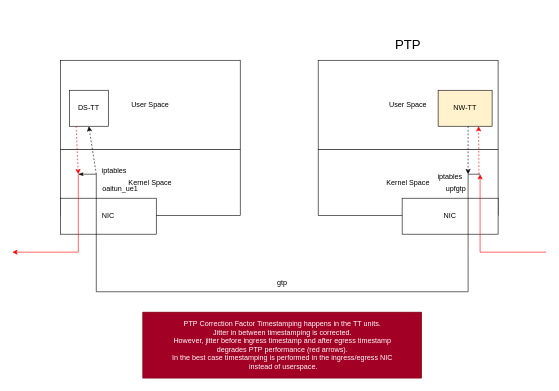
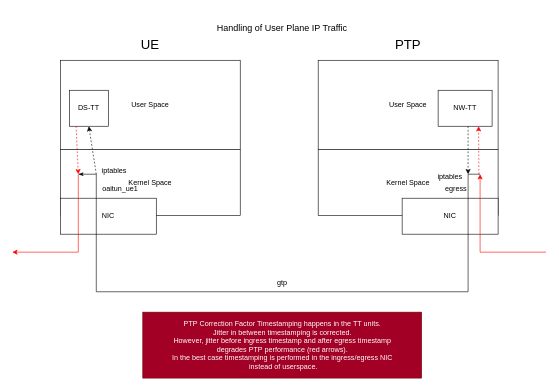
node "Handling of User Plane IP Traffic": added
node "UE": added
node "NW-TT": fillcolor #fff2cc -> #ffffff
node "upfgtp": label "upfgtp" -> "egress"
